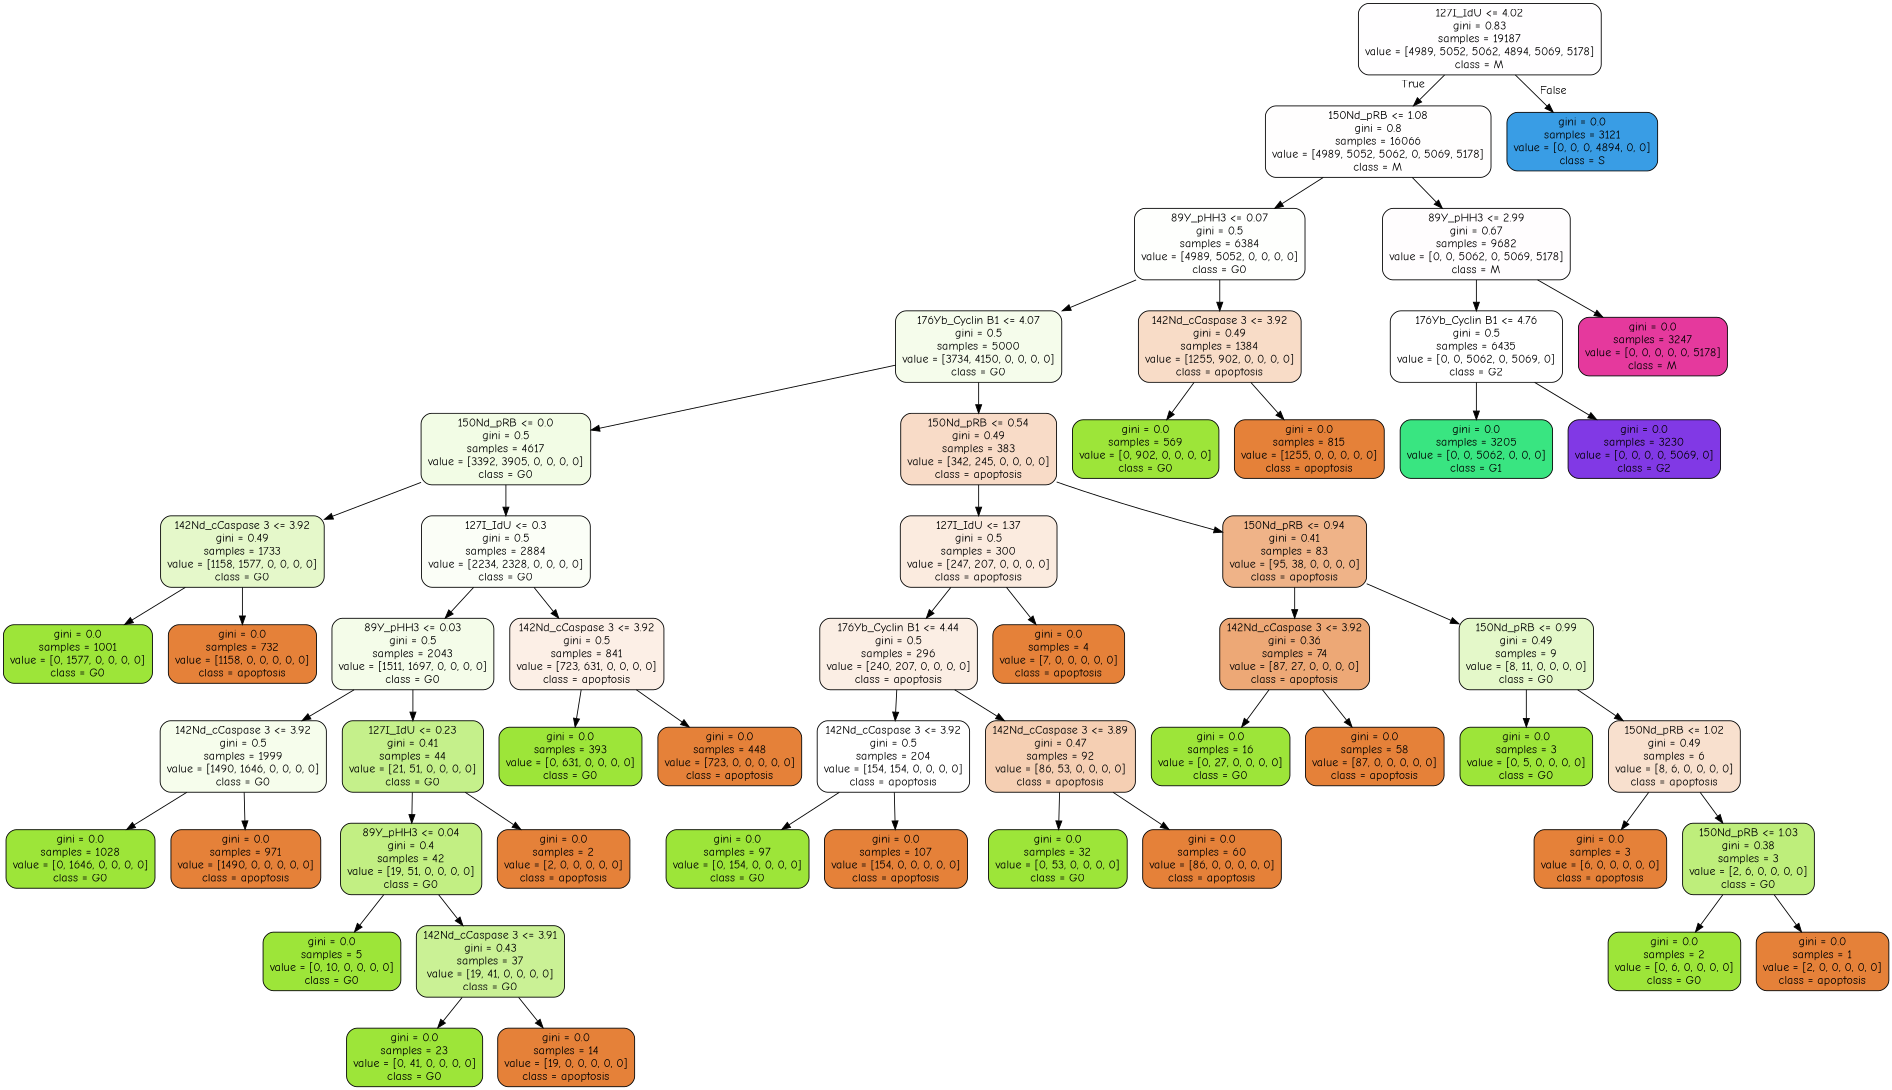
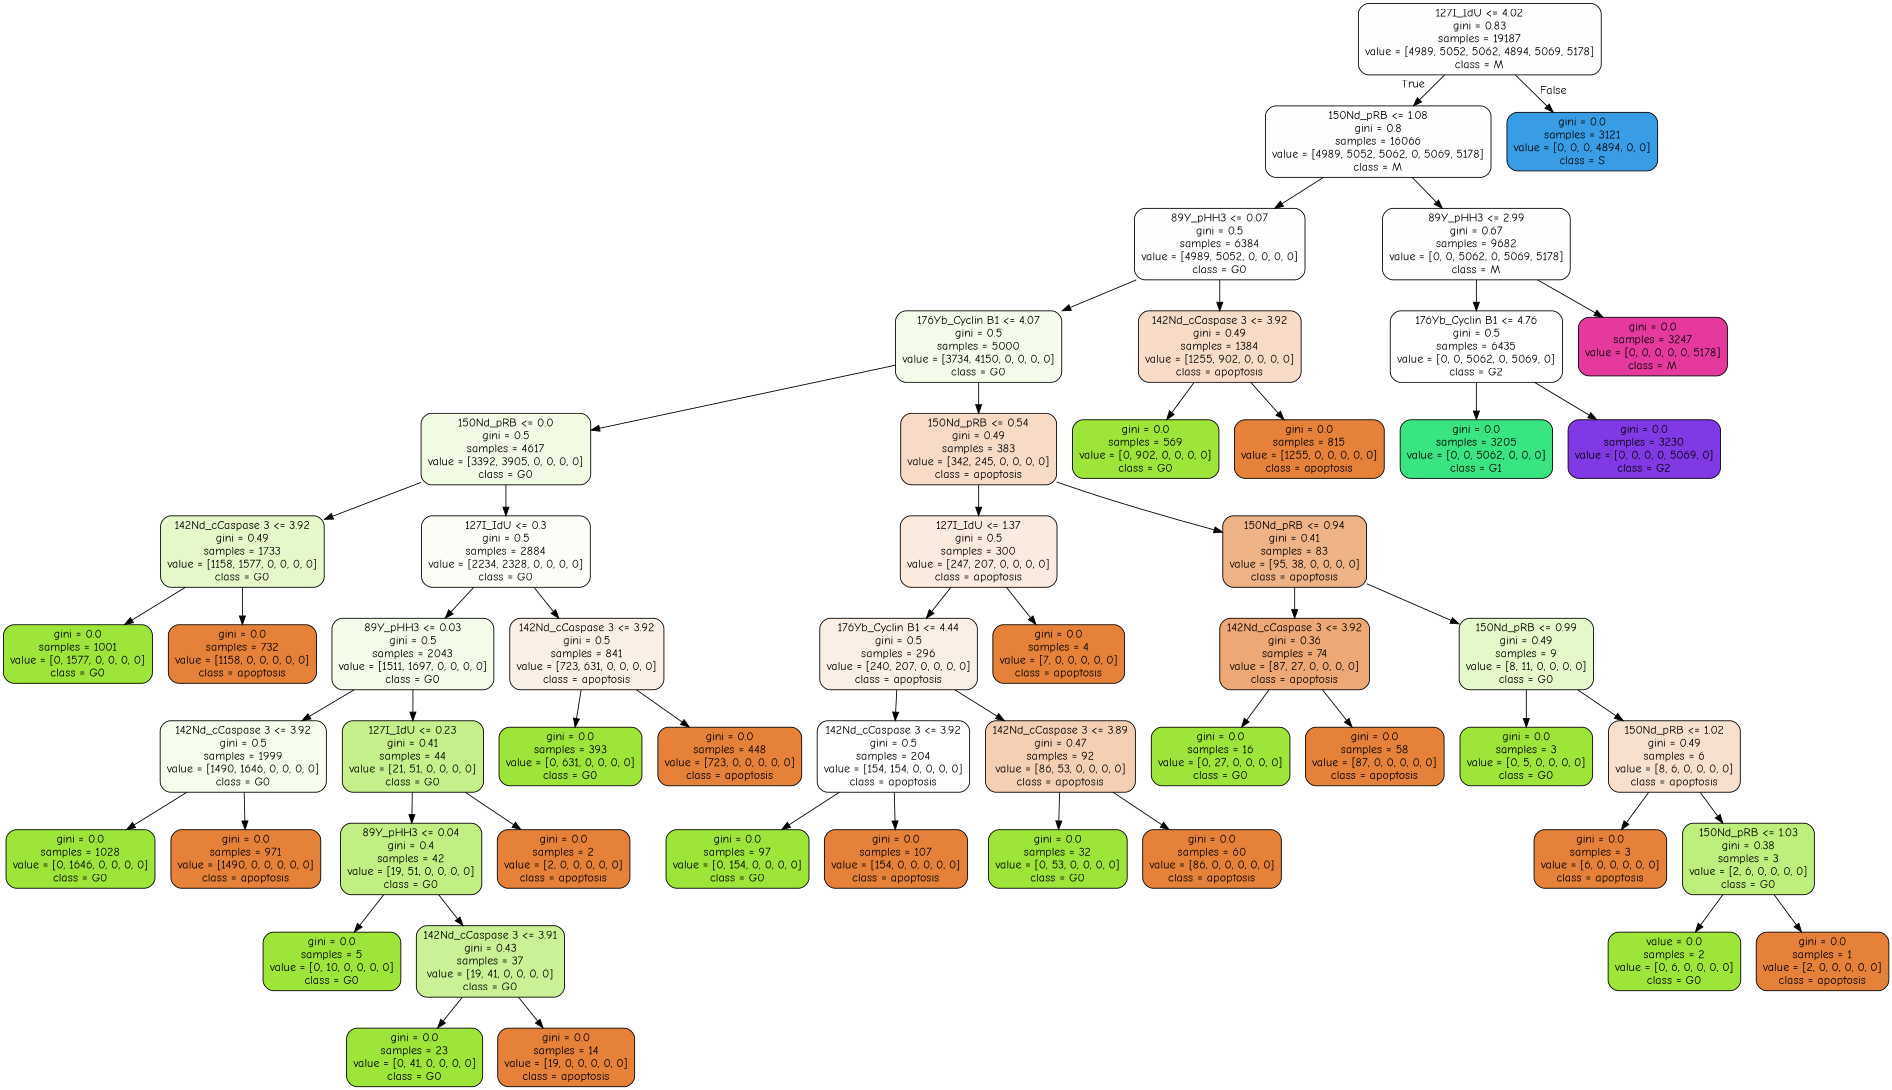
node "gini = 0.0 samples = 2 value = [0, 6, 0, 0, 0, 0] class = G0": label "gini = 0.0 samples = 2 value = [0, 6, 0, 0, 0, 0] class = G0" -> "value = 0.0 samples = 2 value = [0, 6, 0, 0, 0, 0] class = G0"
